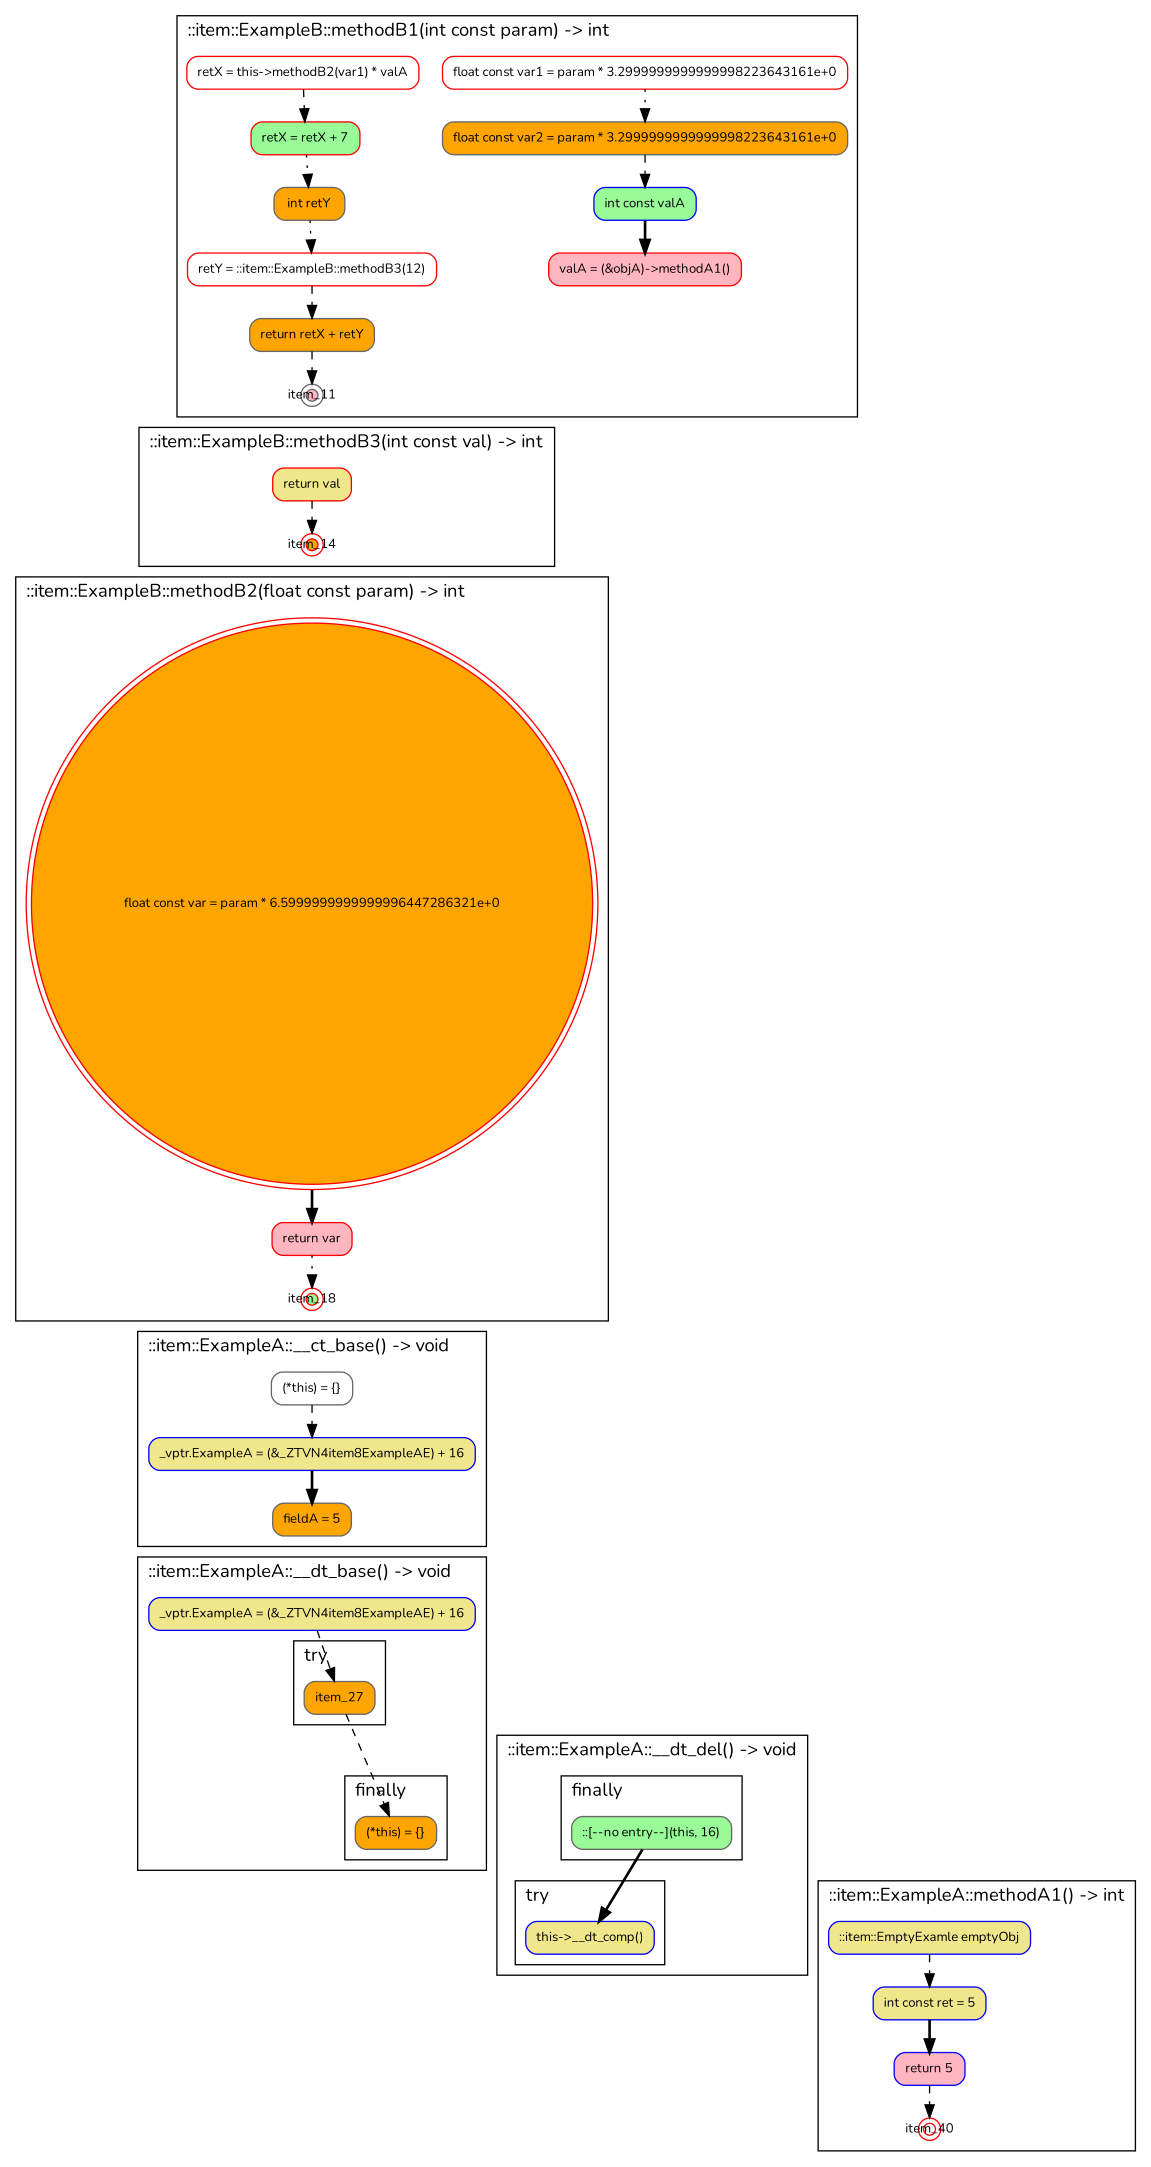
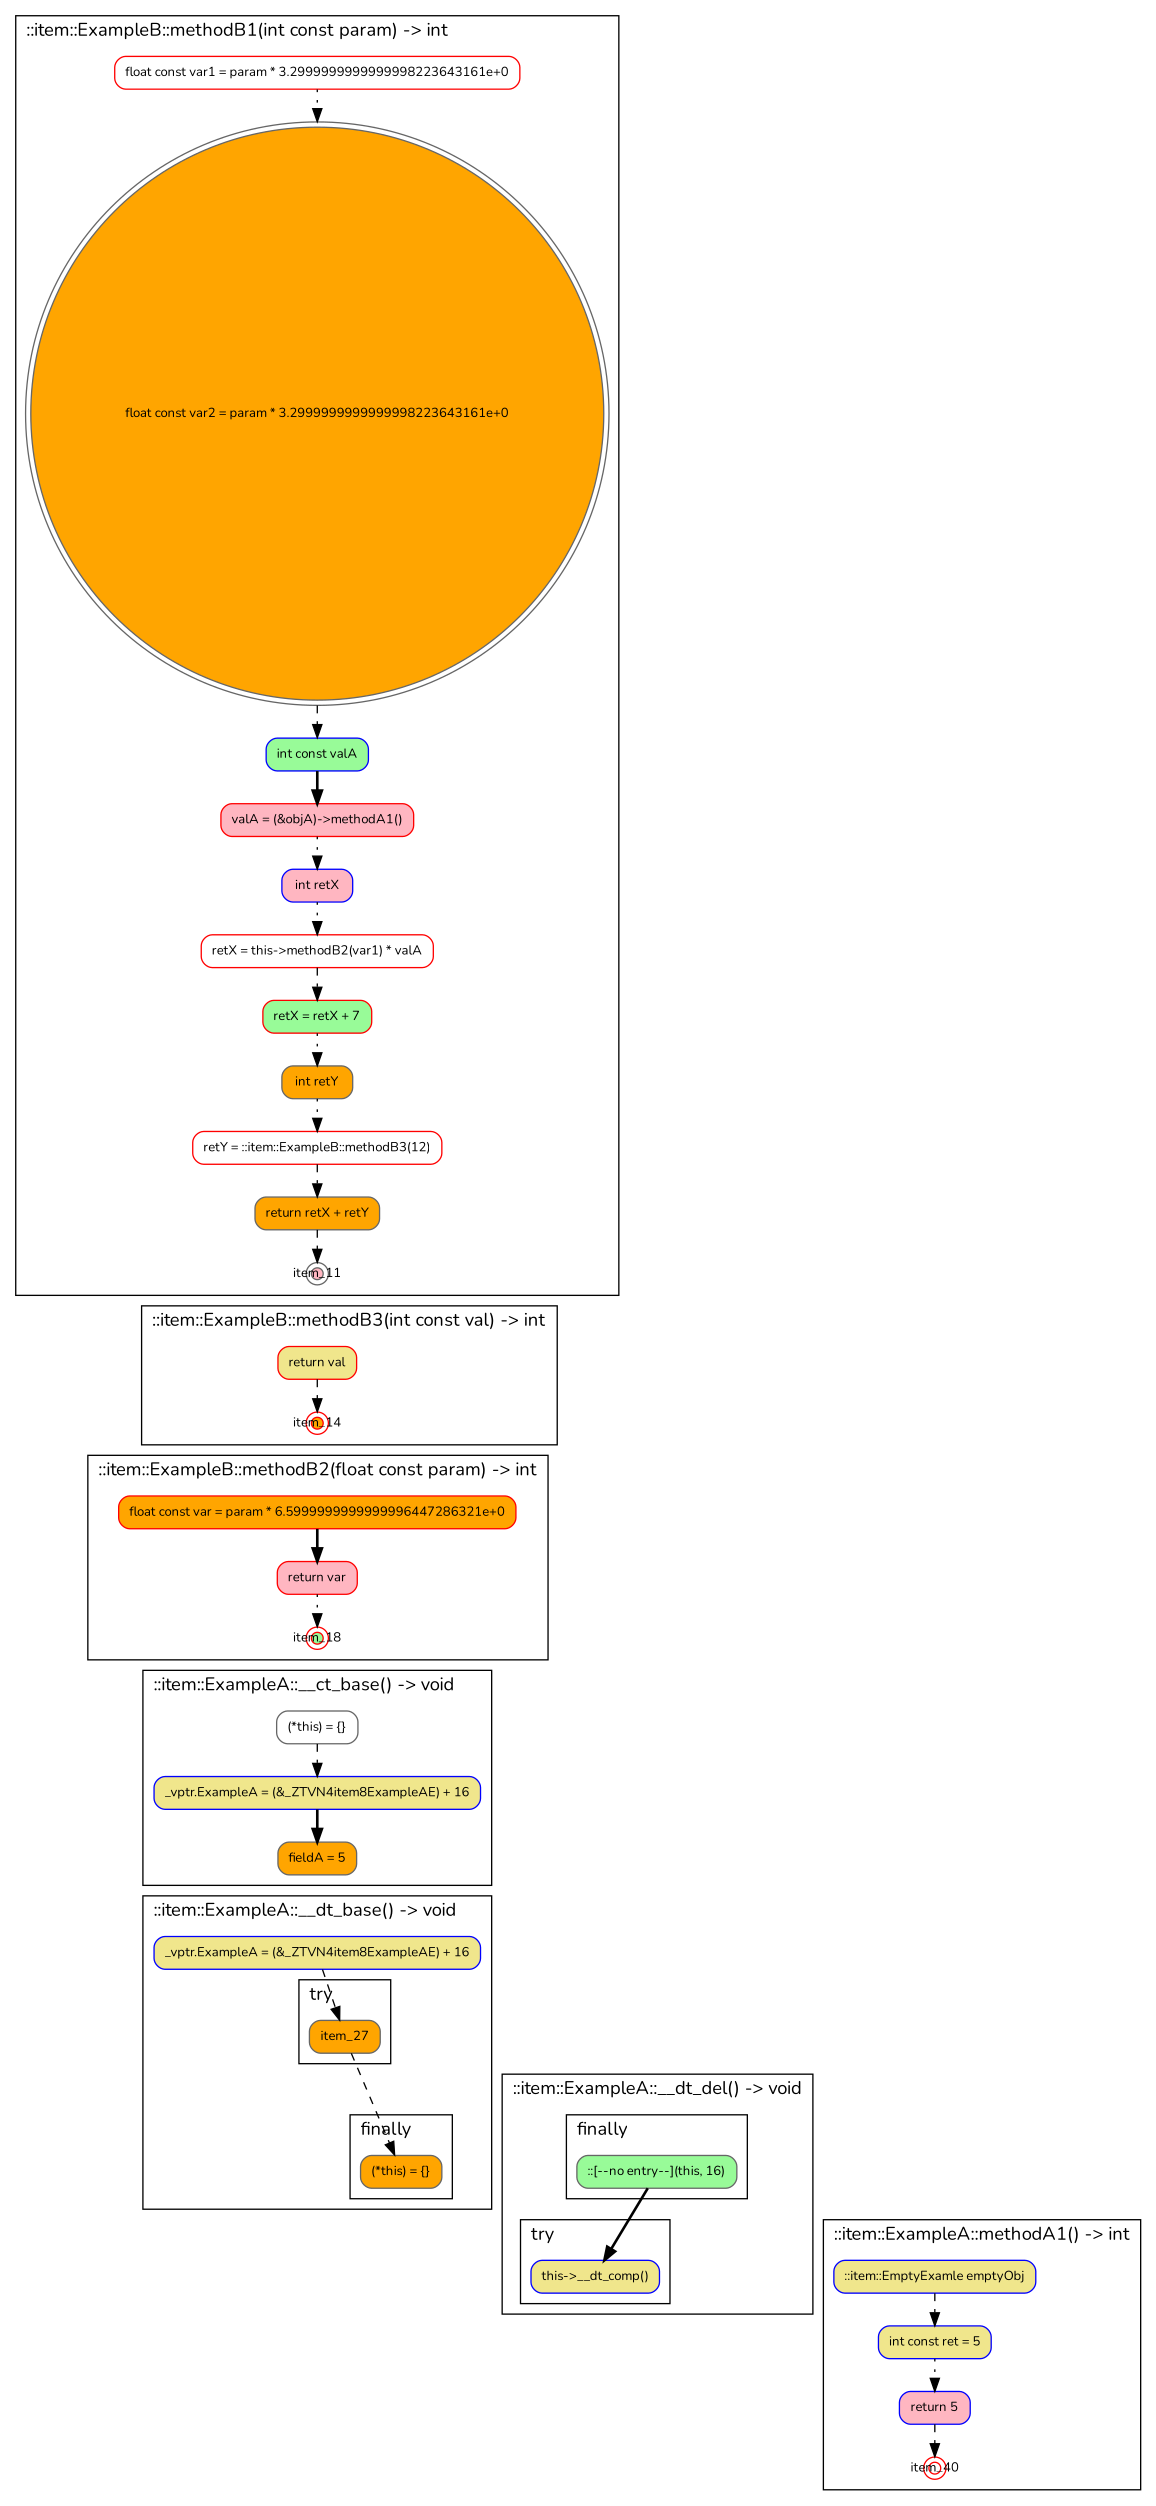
node "float const var2 = param * 3.2999999999999998223643161e+0": shape box -> doublecircle
node "int retX": added
node "float const var = param * 6.5999999999999996447286321e+0": shape doublecircle -> box
edge "int const ret = 5" -> "return 5": style bold -> dotted
